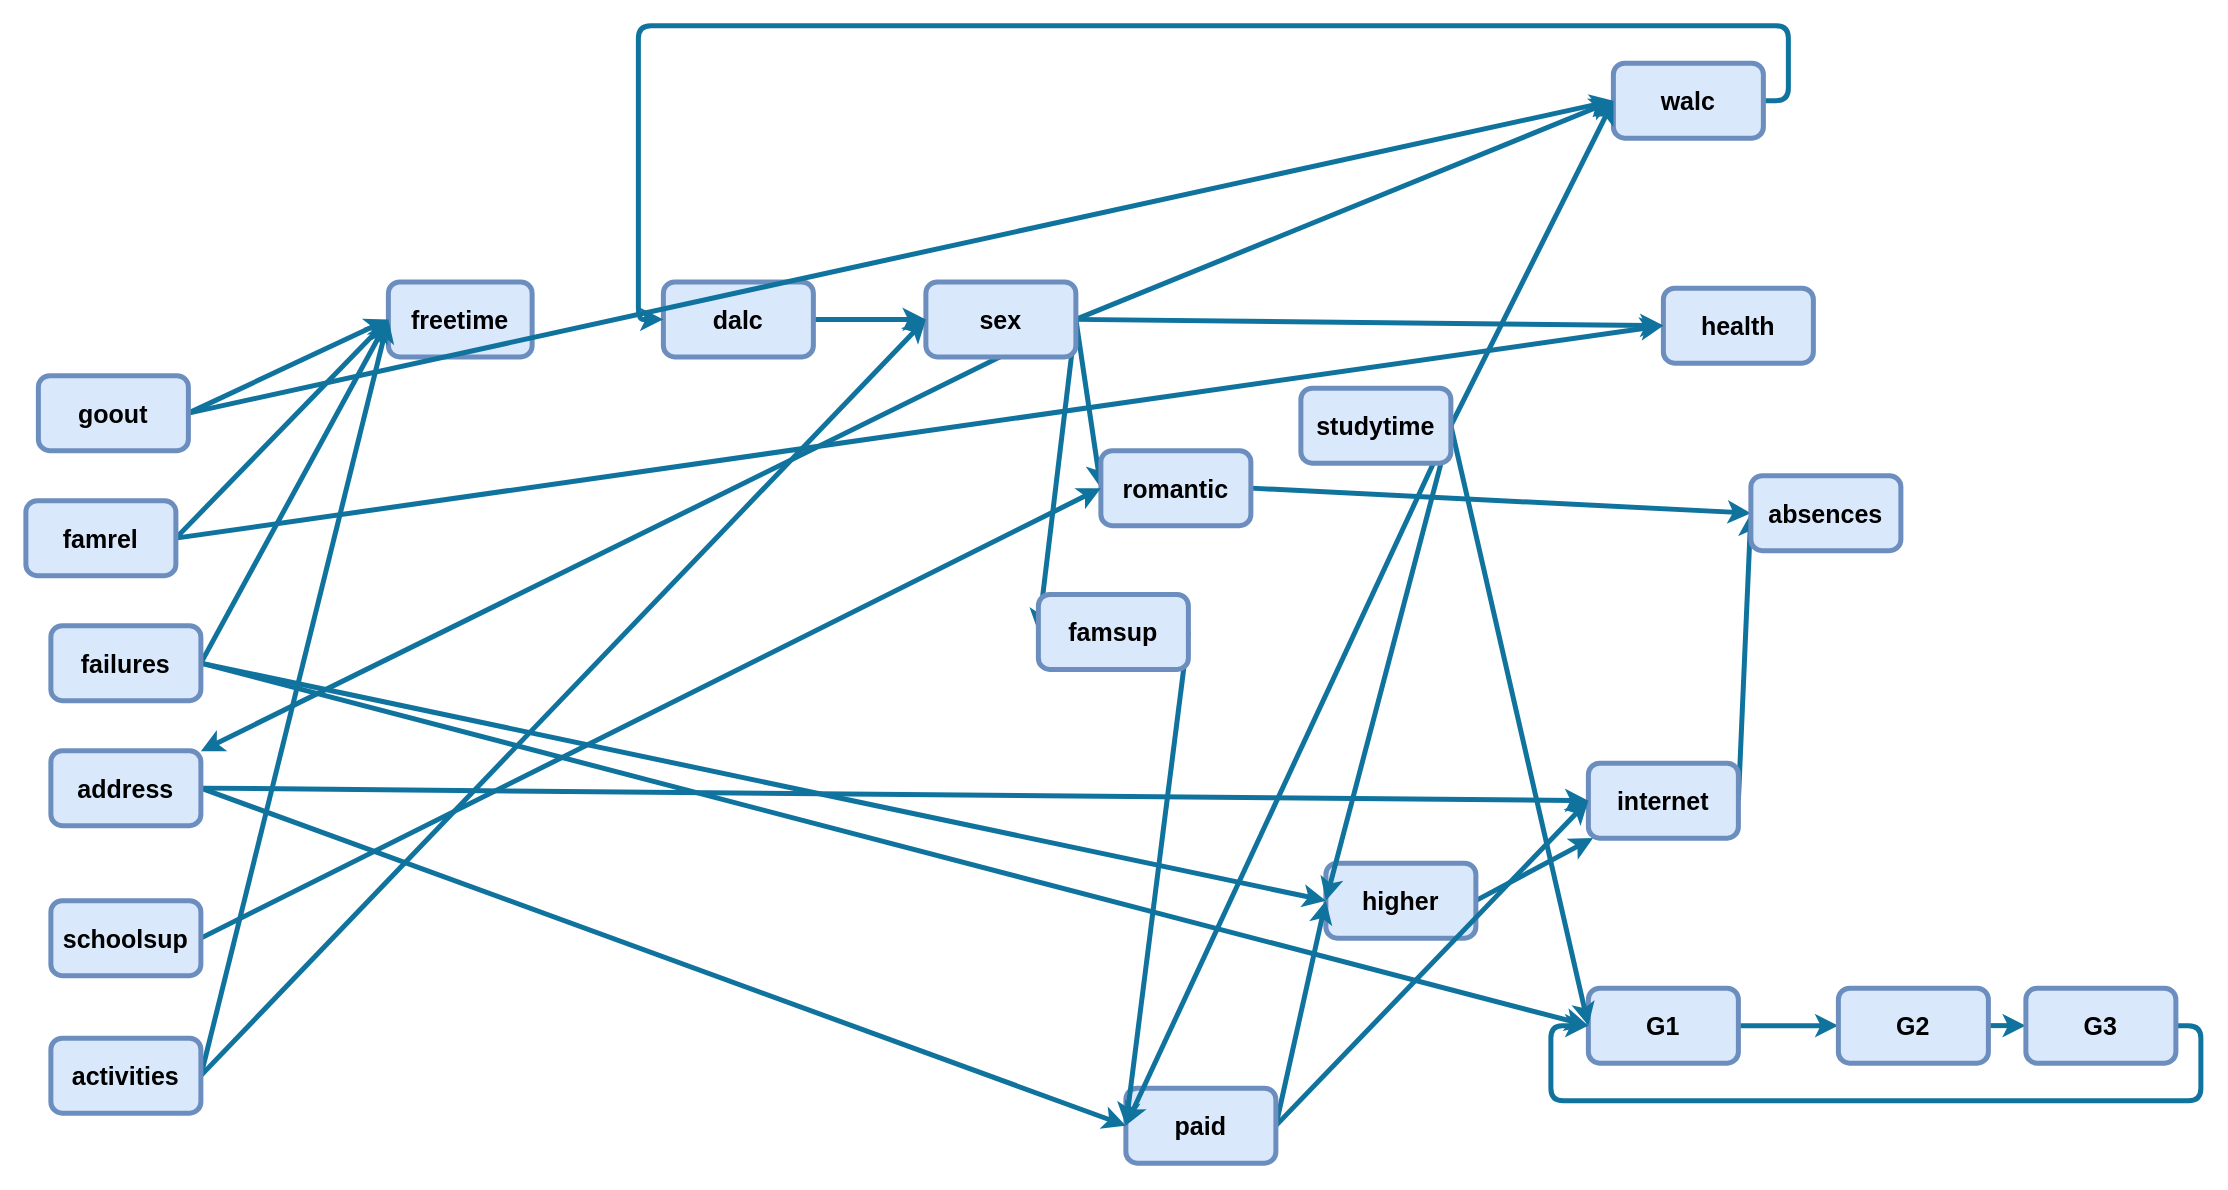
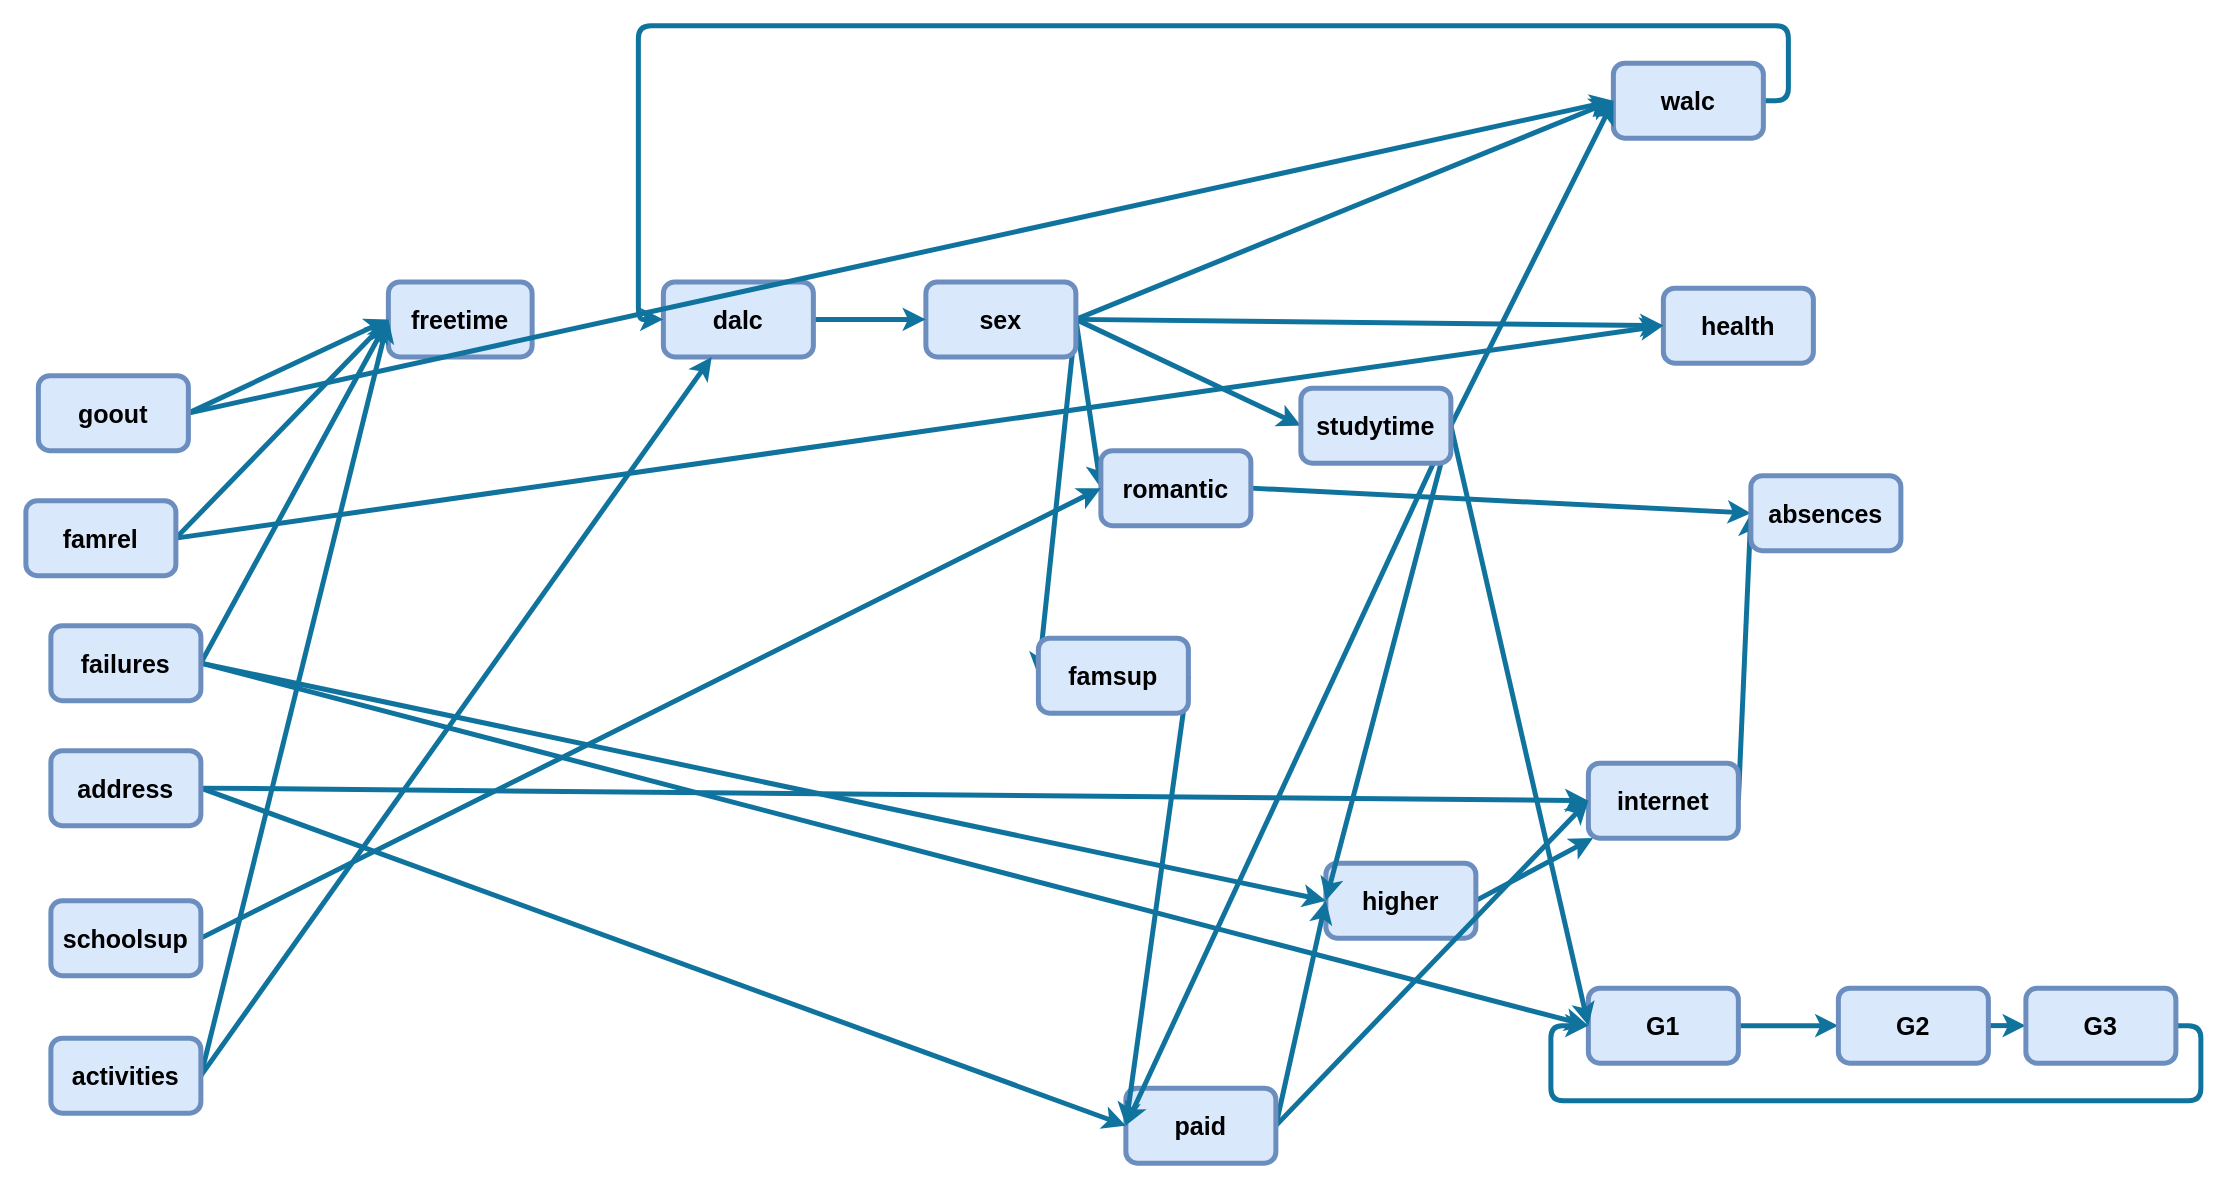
node "famsup": moved (1113, 632) -> (1113, 676)
edge "activities" -> "sex": now "activities" -> "dalc"
edge "sex" -> "address": now "sex" -> "studytime"
